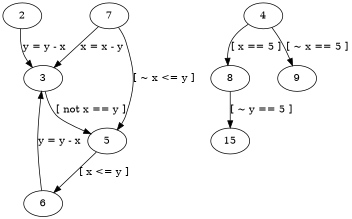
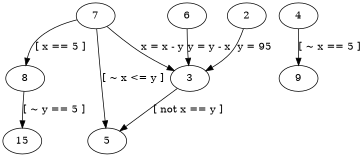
edge "4" -> "8": now "7" -> "8"
edge "2" -> "3": label "y = y - x" -> "y = 95"
edge "5" -> "6": removed, label "[ x <= y ]"
